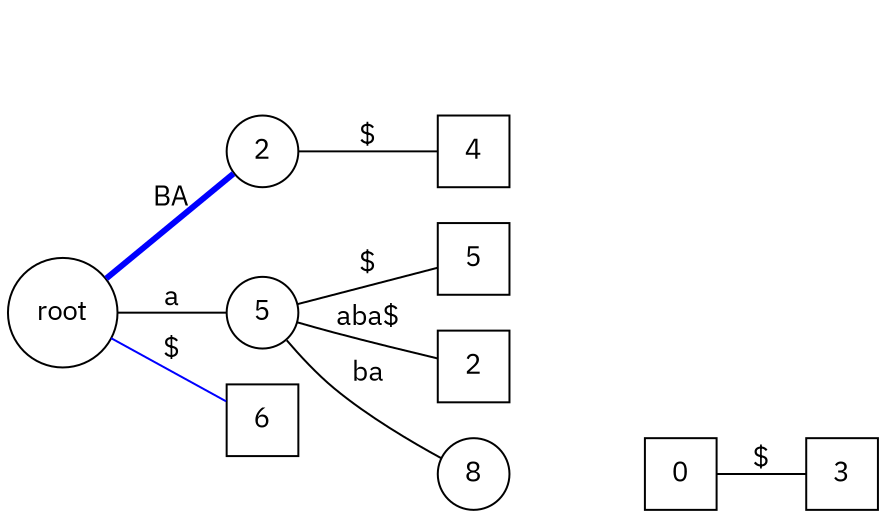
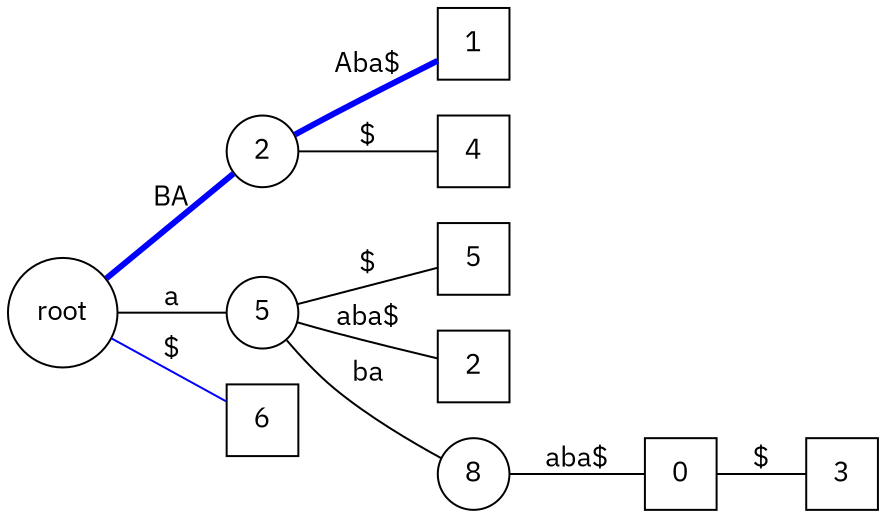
node "1": added
edge "8" -- "0": added, label "aba$"
